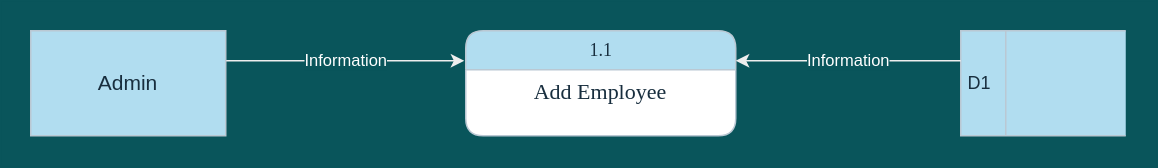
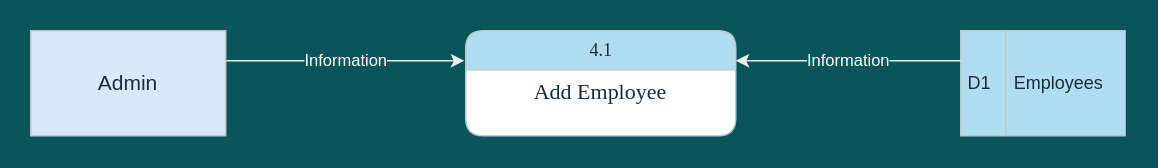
node "1.1": label "1.1" -> "4.1"
node "Admin": fillcolor #b1ddf0 -> #dae8fc
node "Employees": added
